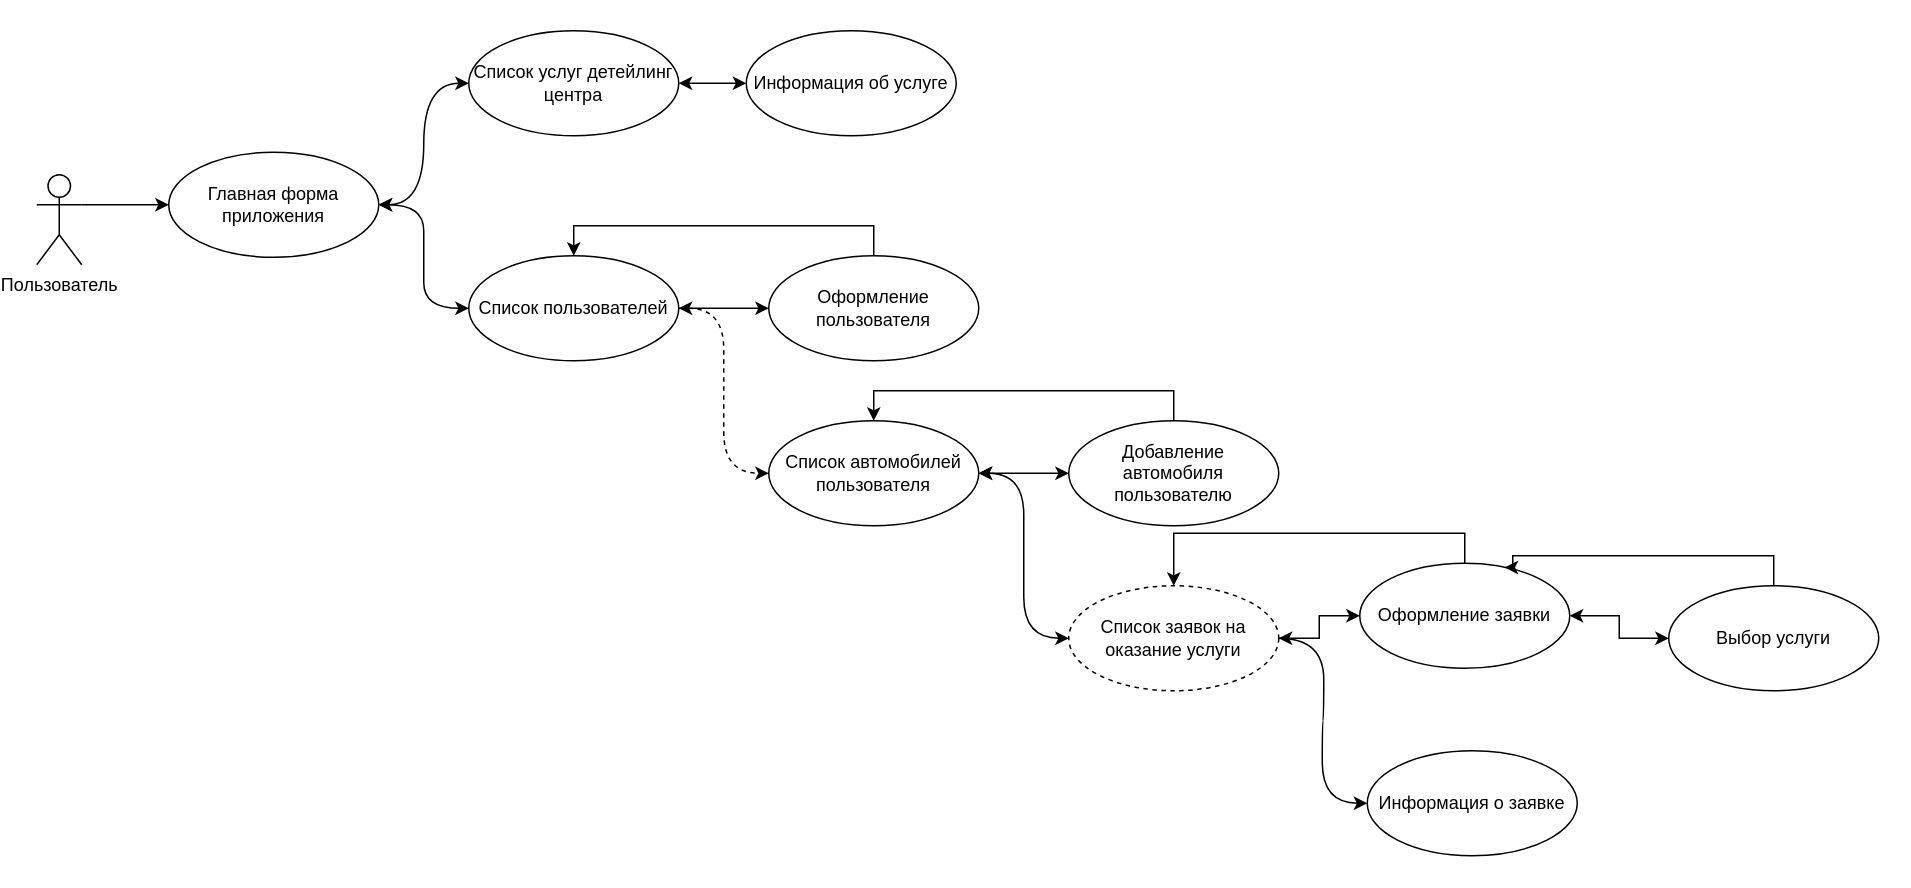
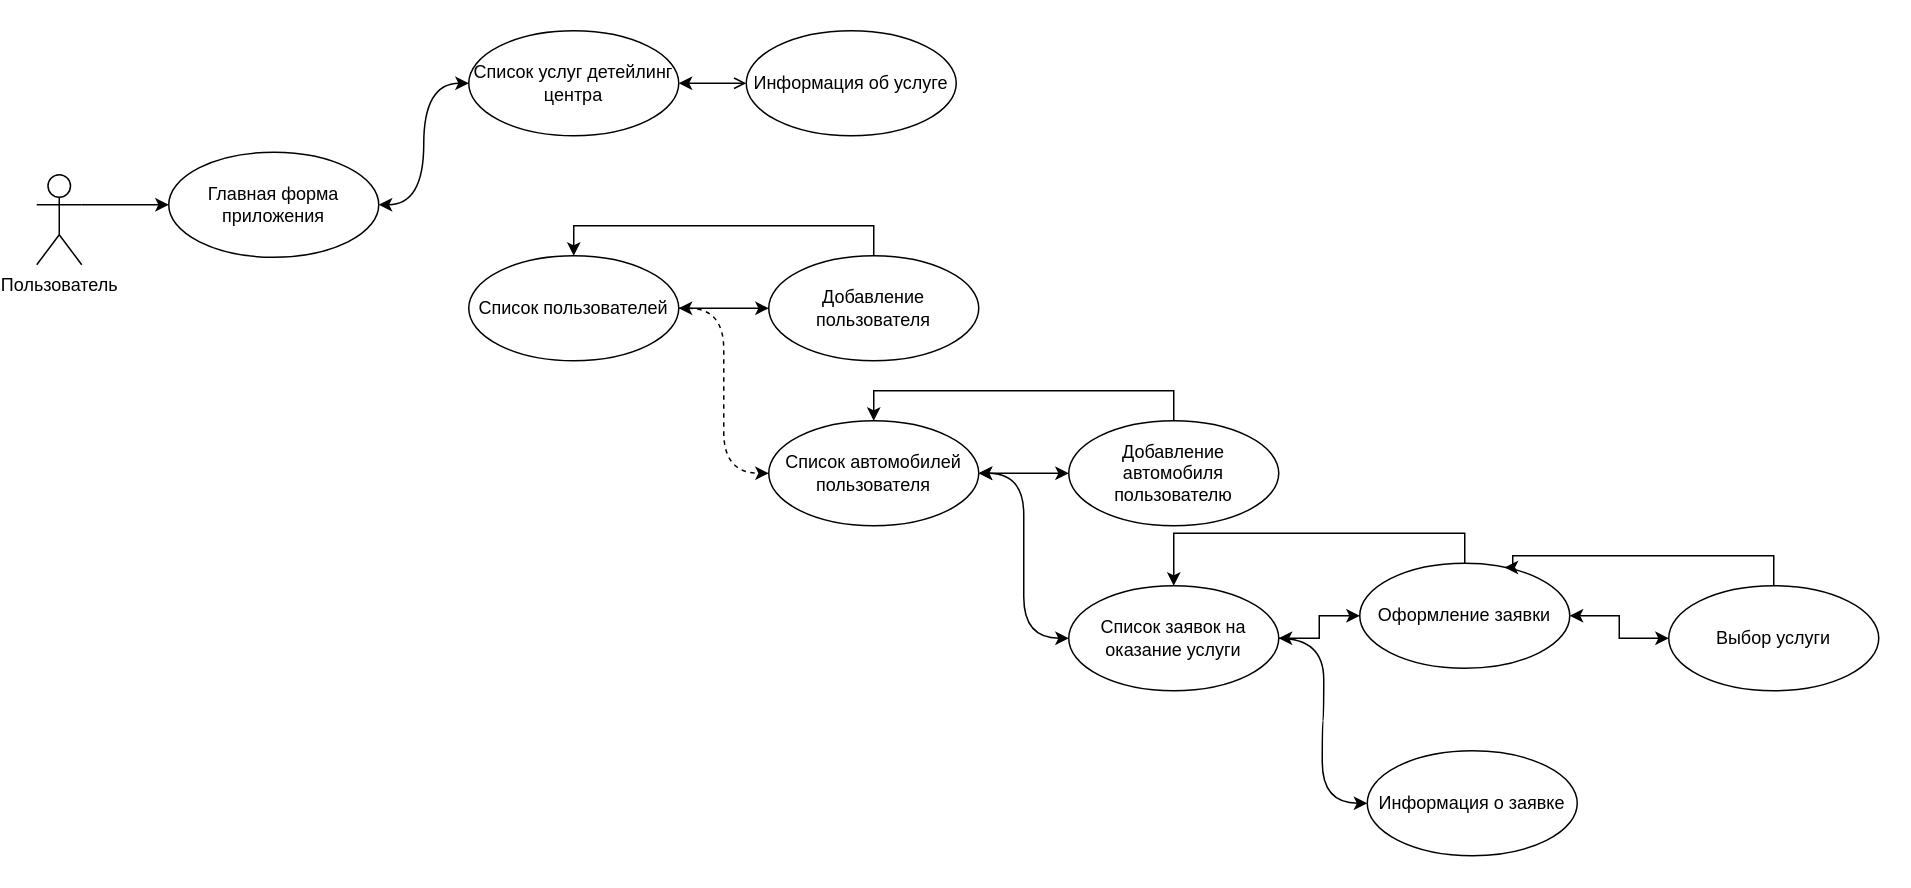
edge "Список услуг детейлинг центра" -- "Информация об услуге": arrowhead classic -> open
edge "Главная форма приложения" -- "Список пользователей": removed
node "Оформление пользователя": label "Оформление пользователя" -> "Добавление пользователя"
node "Список заявок на оказание услуги": style dashed -> solid
